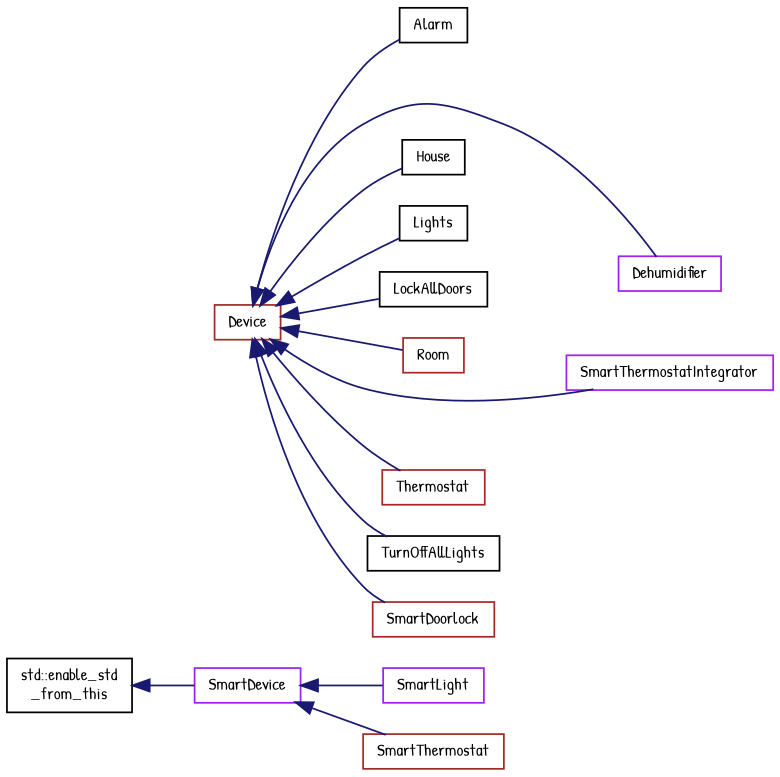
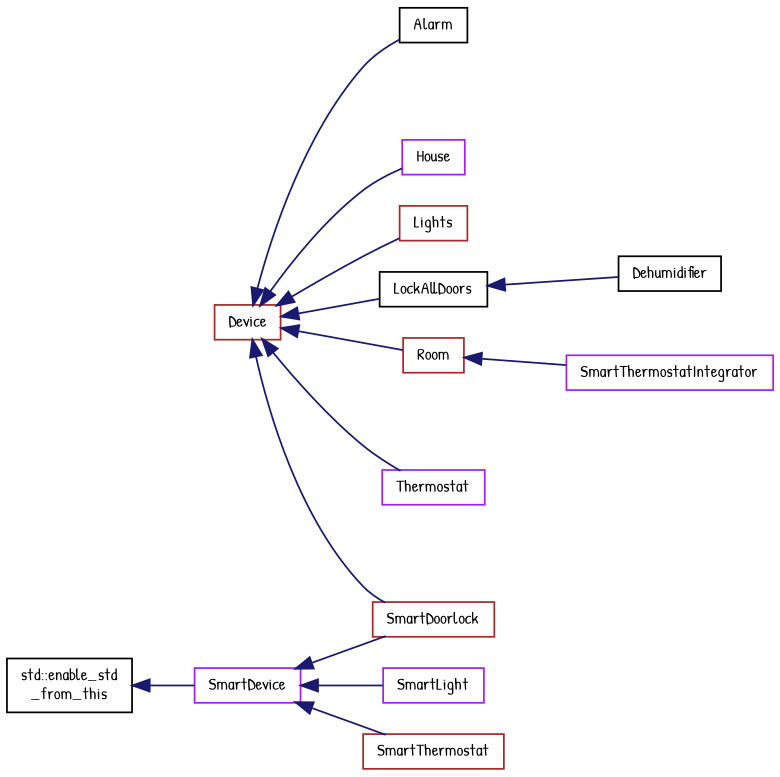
edge "Dehumidifier" -> "Device": now "Dehumidifier" -> "LockAllDoors"
node "House": color black -> purple
node "Lights": color black -> brown
node "Dehumidifier": color purple -> black
edge "SmartThermostatIntegrator" -> "Device": now "SmartThermostatIntegrator" -> "Room"
node "Thermostat": color brown -> purple
node "TurnOffAllLights": removed
edge "SmartDoorlock" -> "SmartDevice": added
